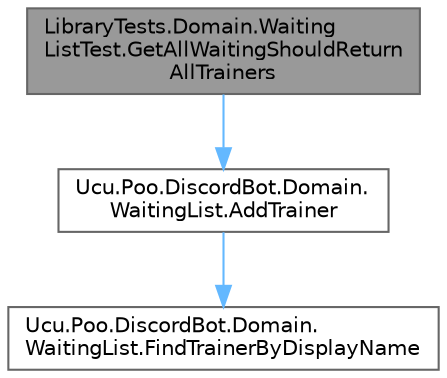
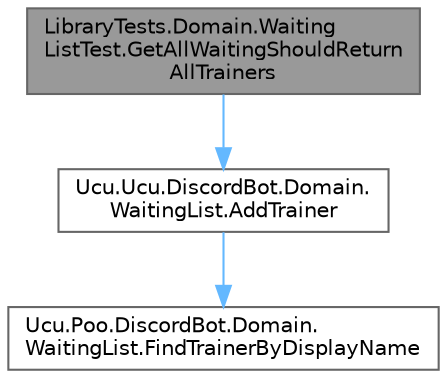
node "Ucu.Poo.DiscordBot.Domain. WaitingList.AddTrainer": label "Ucu.Poo.DiscordBot.Domain. WaitingList.AddTrainer" -> "Ucu.Ucu.DiscordBot.Domain. WaitingList.AddTrainer"
